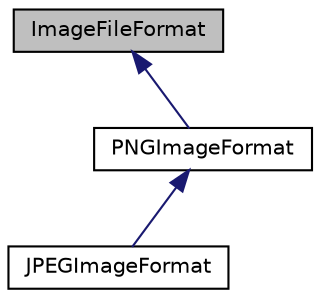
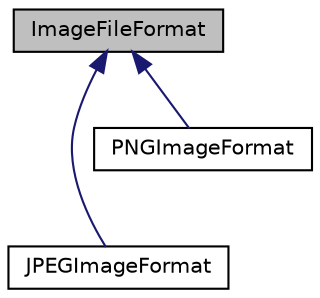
edge "JPEGImageFormat" -> "PNGImageFormat": now "JPEGImageFormat" -> "ImageFileFormat"
